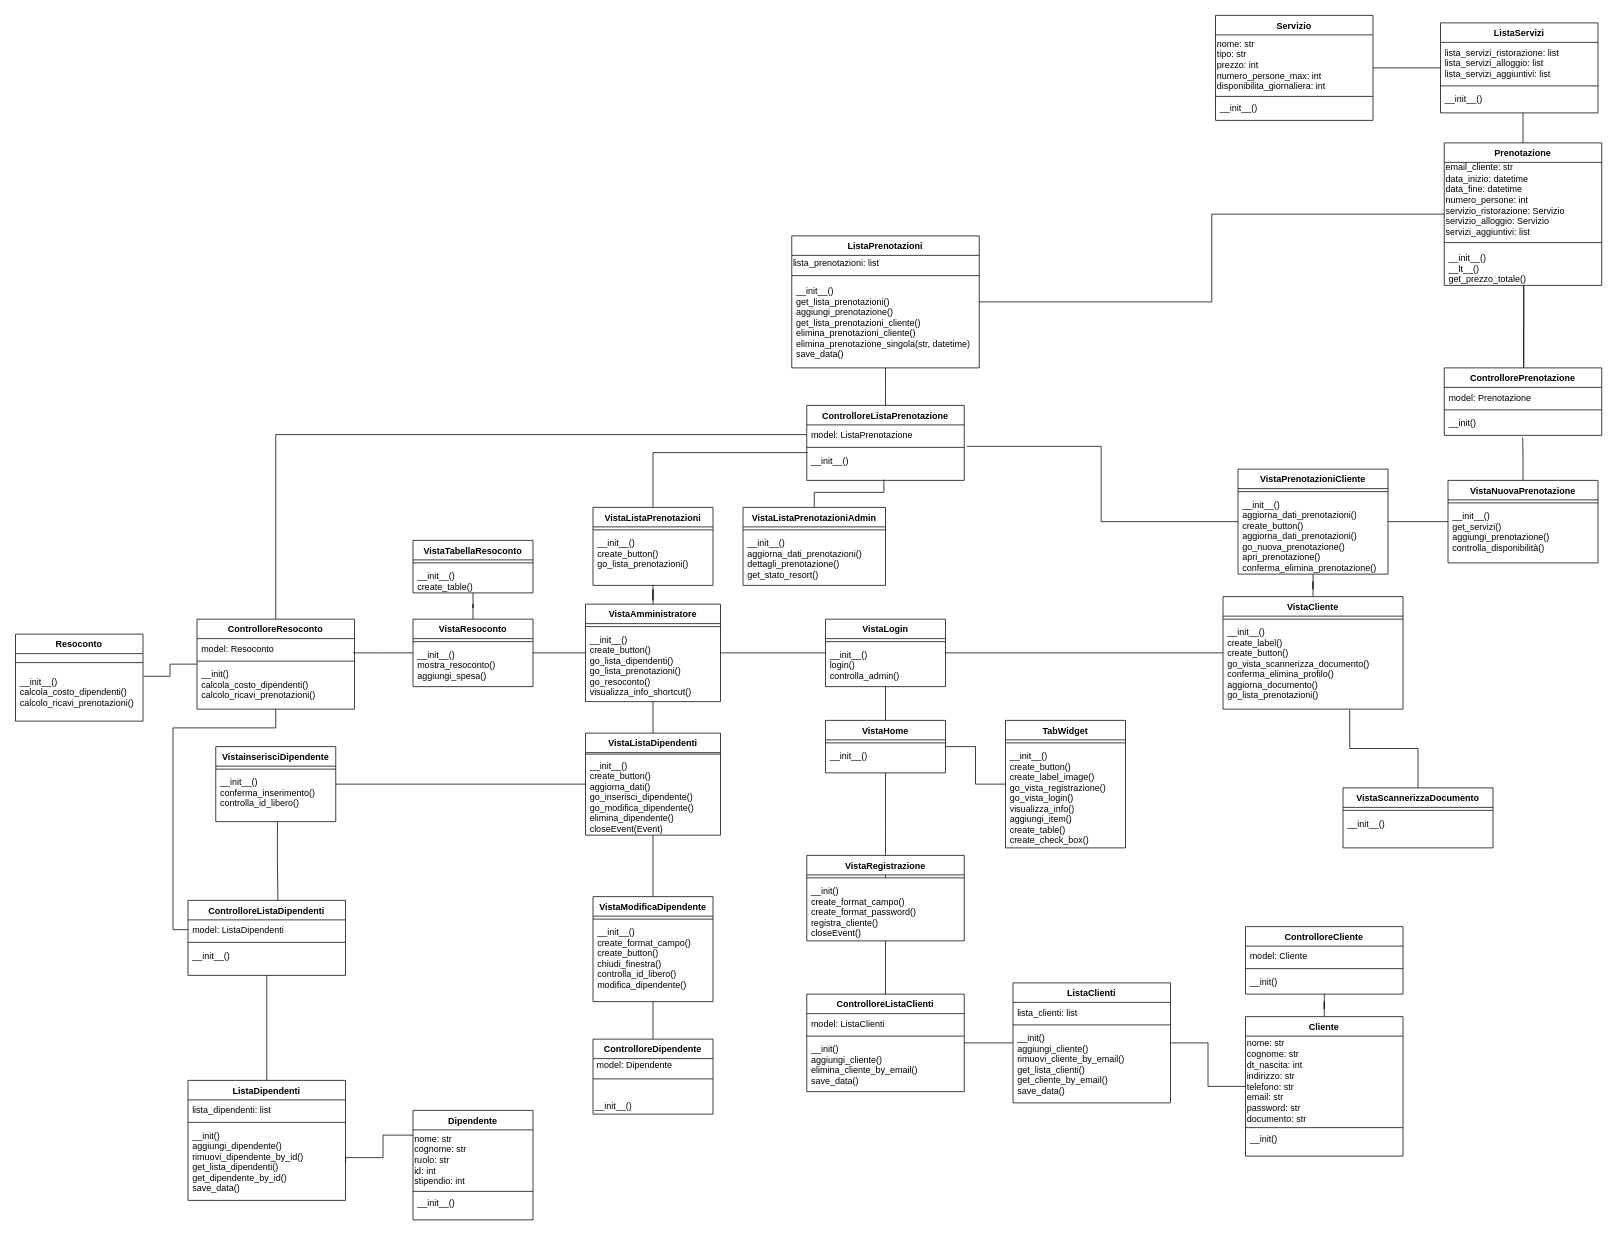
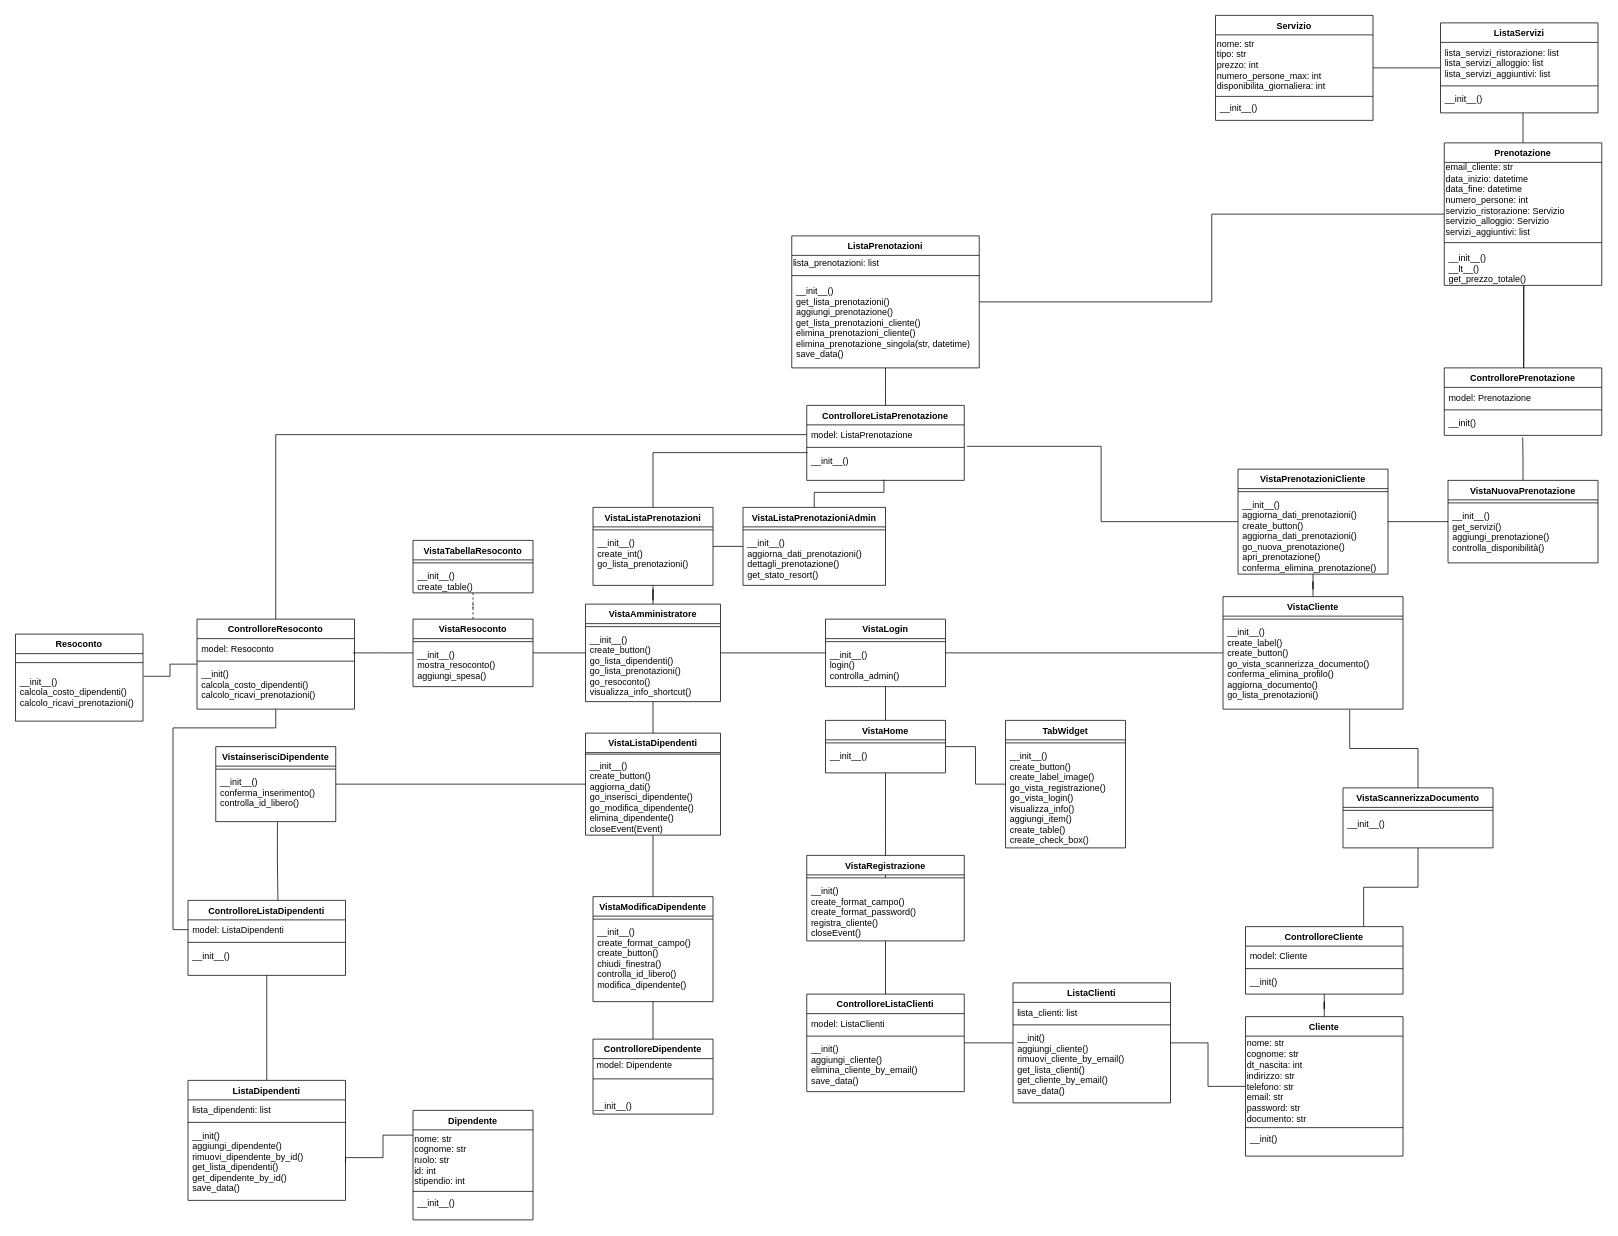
node "__init__() create_button() go_lista_prenotazioni()": label "__init__() create_button() go_lista_prenotazioni()" -> "__init__() create_int() go_lista_prenotazioni()"
edge "VistaListaPrenotazioni" -- "VistaListaPrenotazioniAdmin": added
edge "VistaTabellaResoconto" -- "VistaResoconto": style solid -> dashed
edge "VistaScannerizzaDocumento" -- "ControlloreCliente": added
